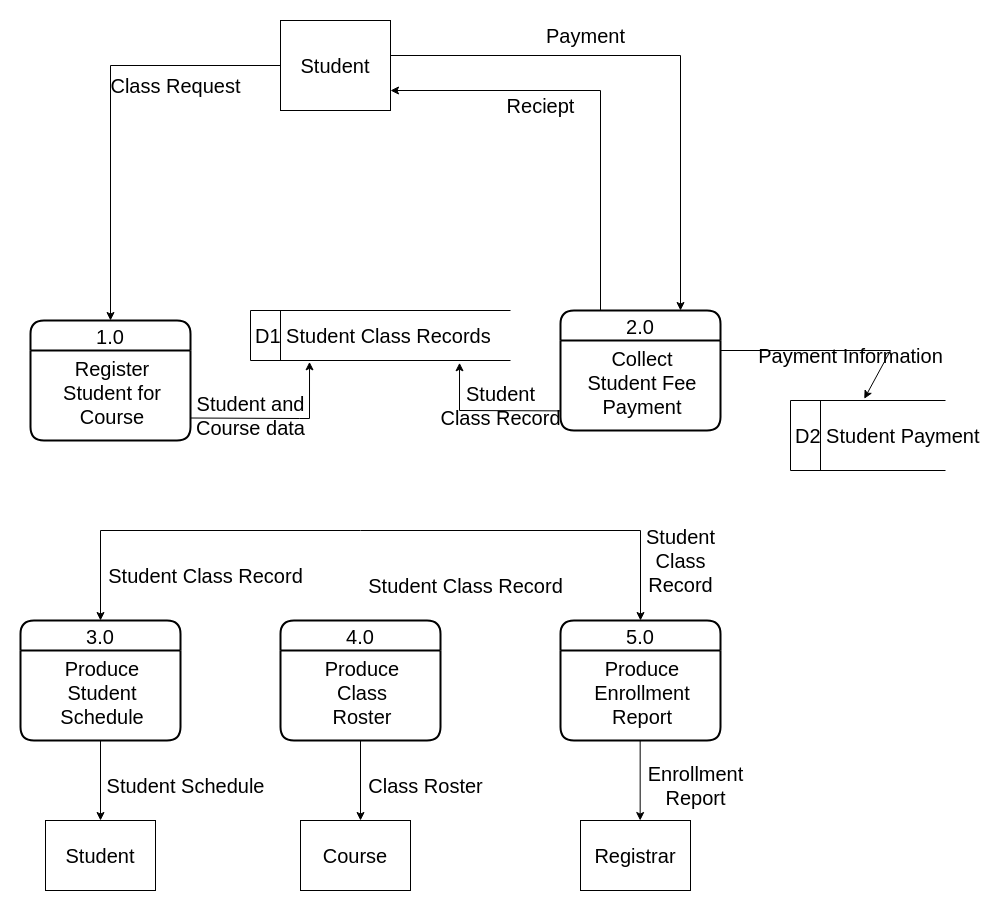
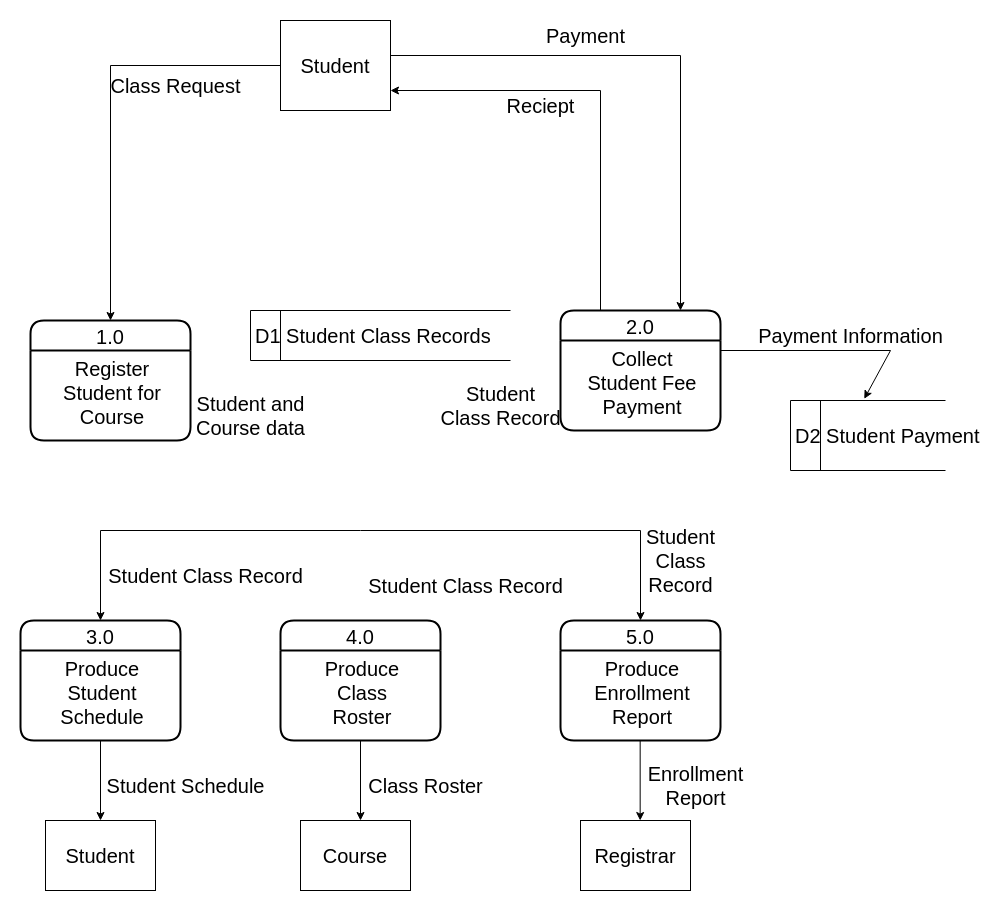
node "Payment Information": moved (851, 356) -> (851, 336)
edge "Collect Student Fee Payment" -> "D1 Student Class Records": removed
edge "Register Student for Course" -> "D1 Student Class Records": removed
